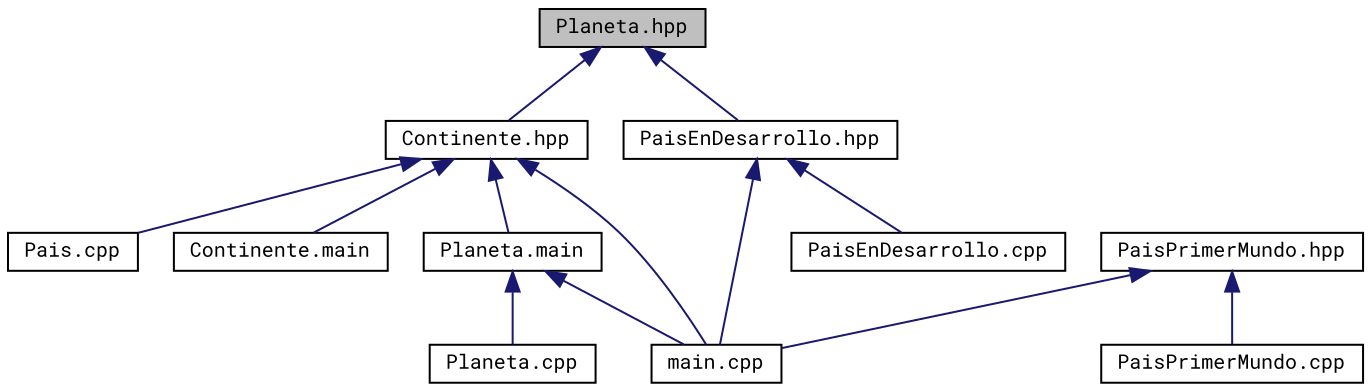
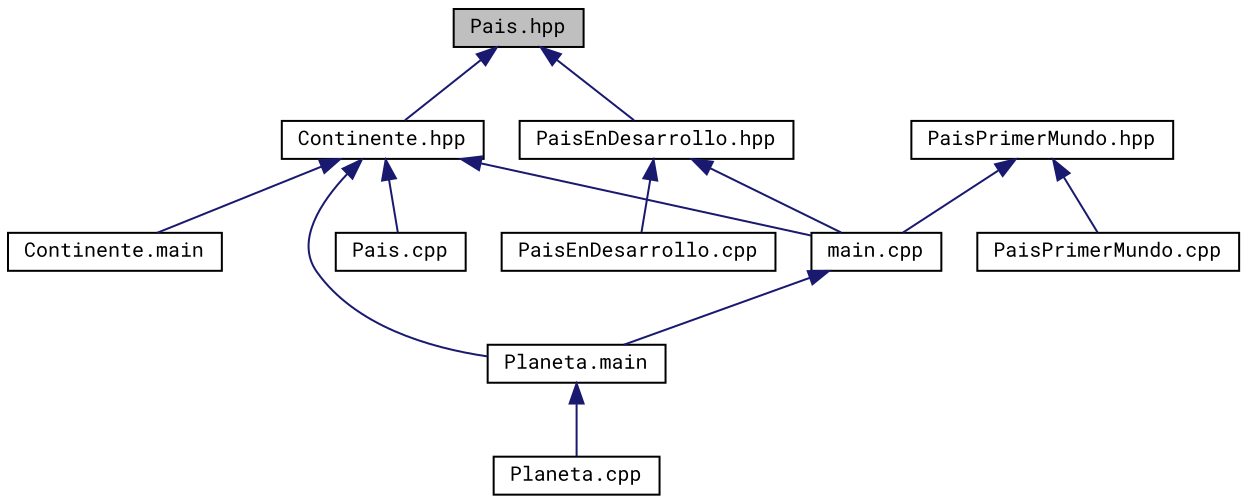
node "Planeta.hpp": label "Planeta.hpp" -> "Pais.hpp"
edge "main.cpp" -> "Planeta.main": reversed
